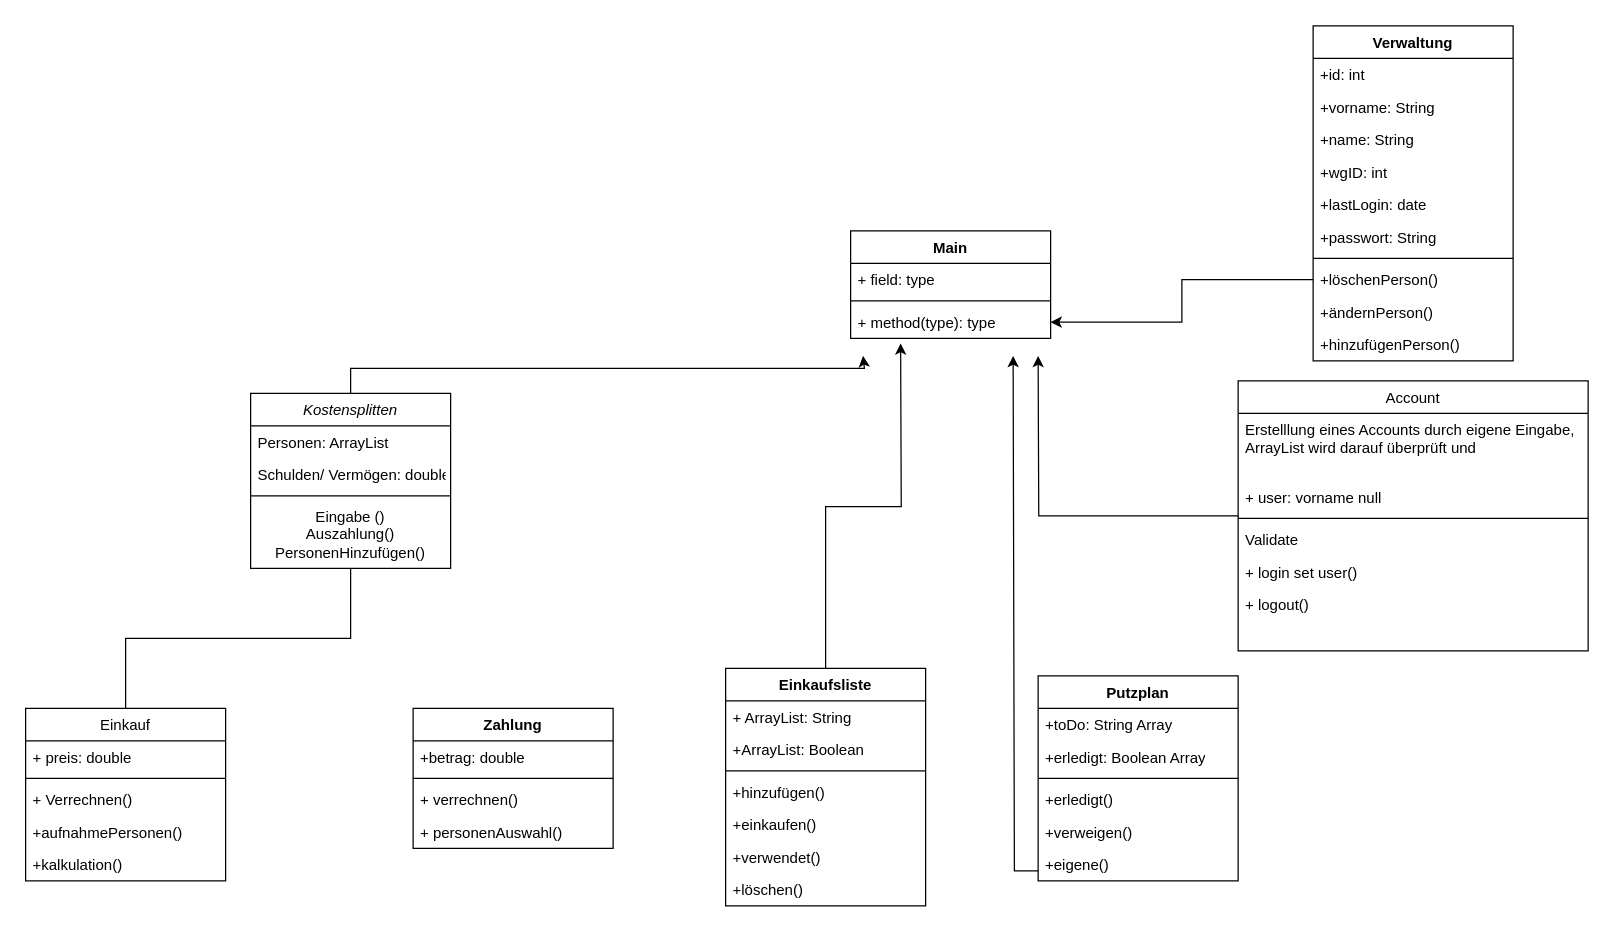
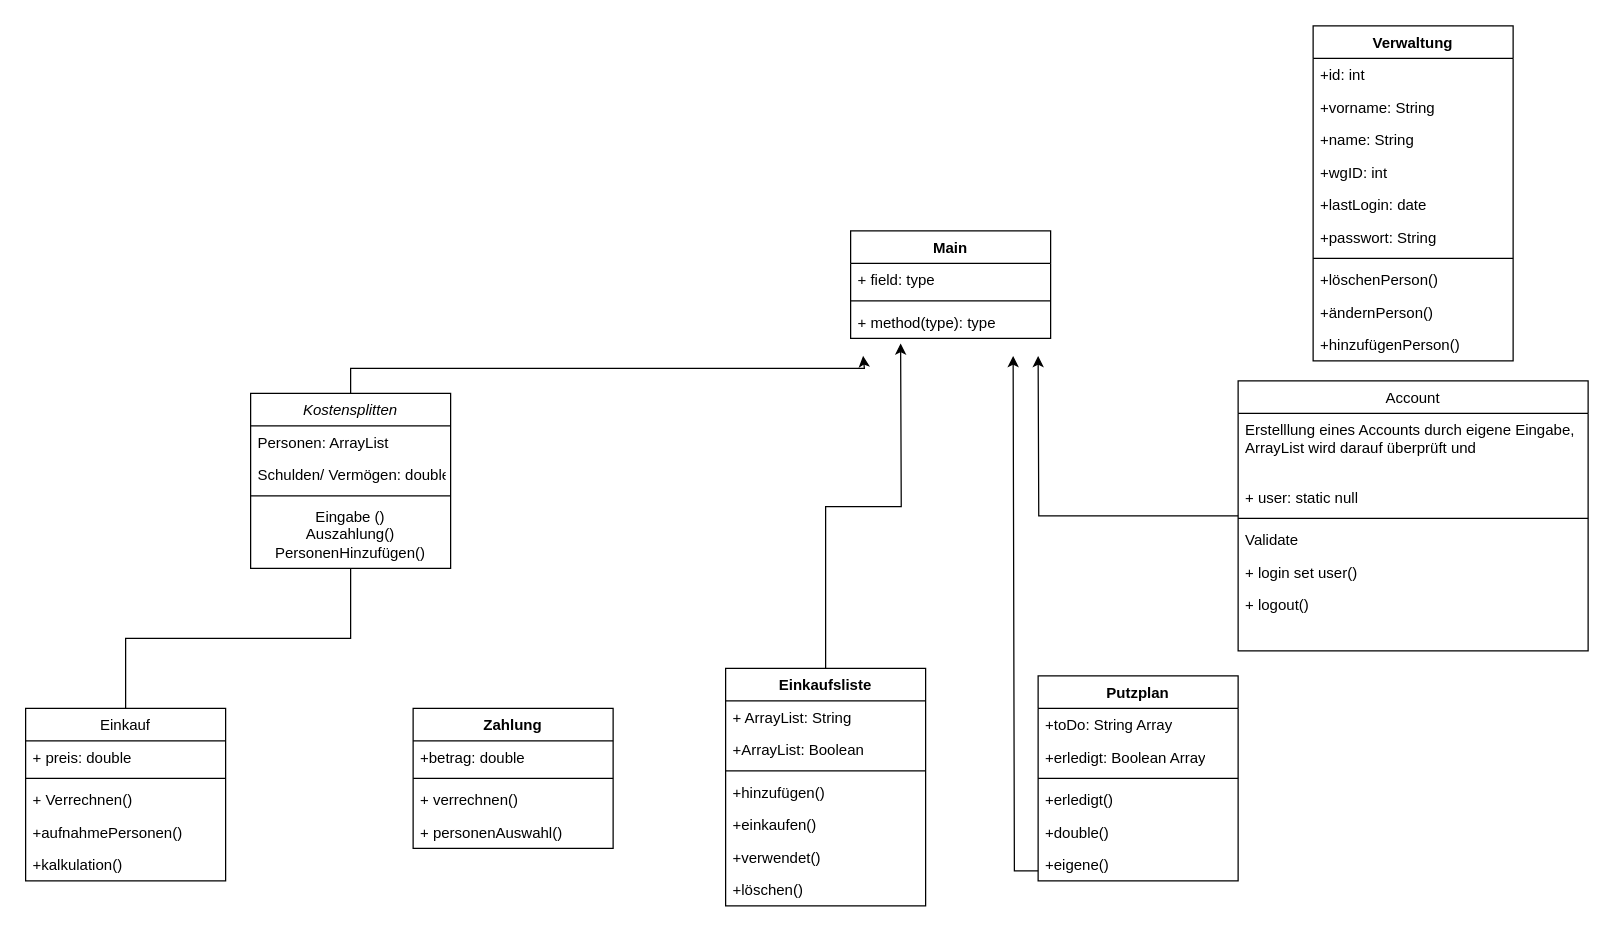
edge "+löschenPerson()" -> "+ method(type): type": removed
node "+ user: vorname null": label "+ user: vorname null" -> "+ user: static null"
node "+verweigen()": label "+verweigen()" -> "+double()"
